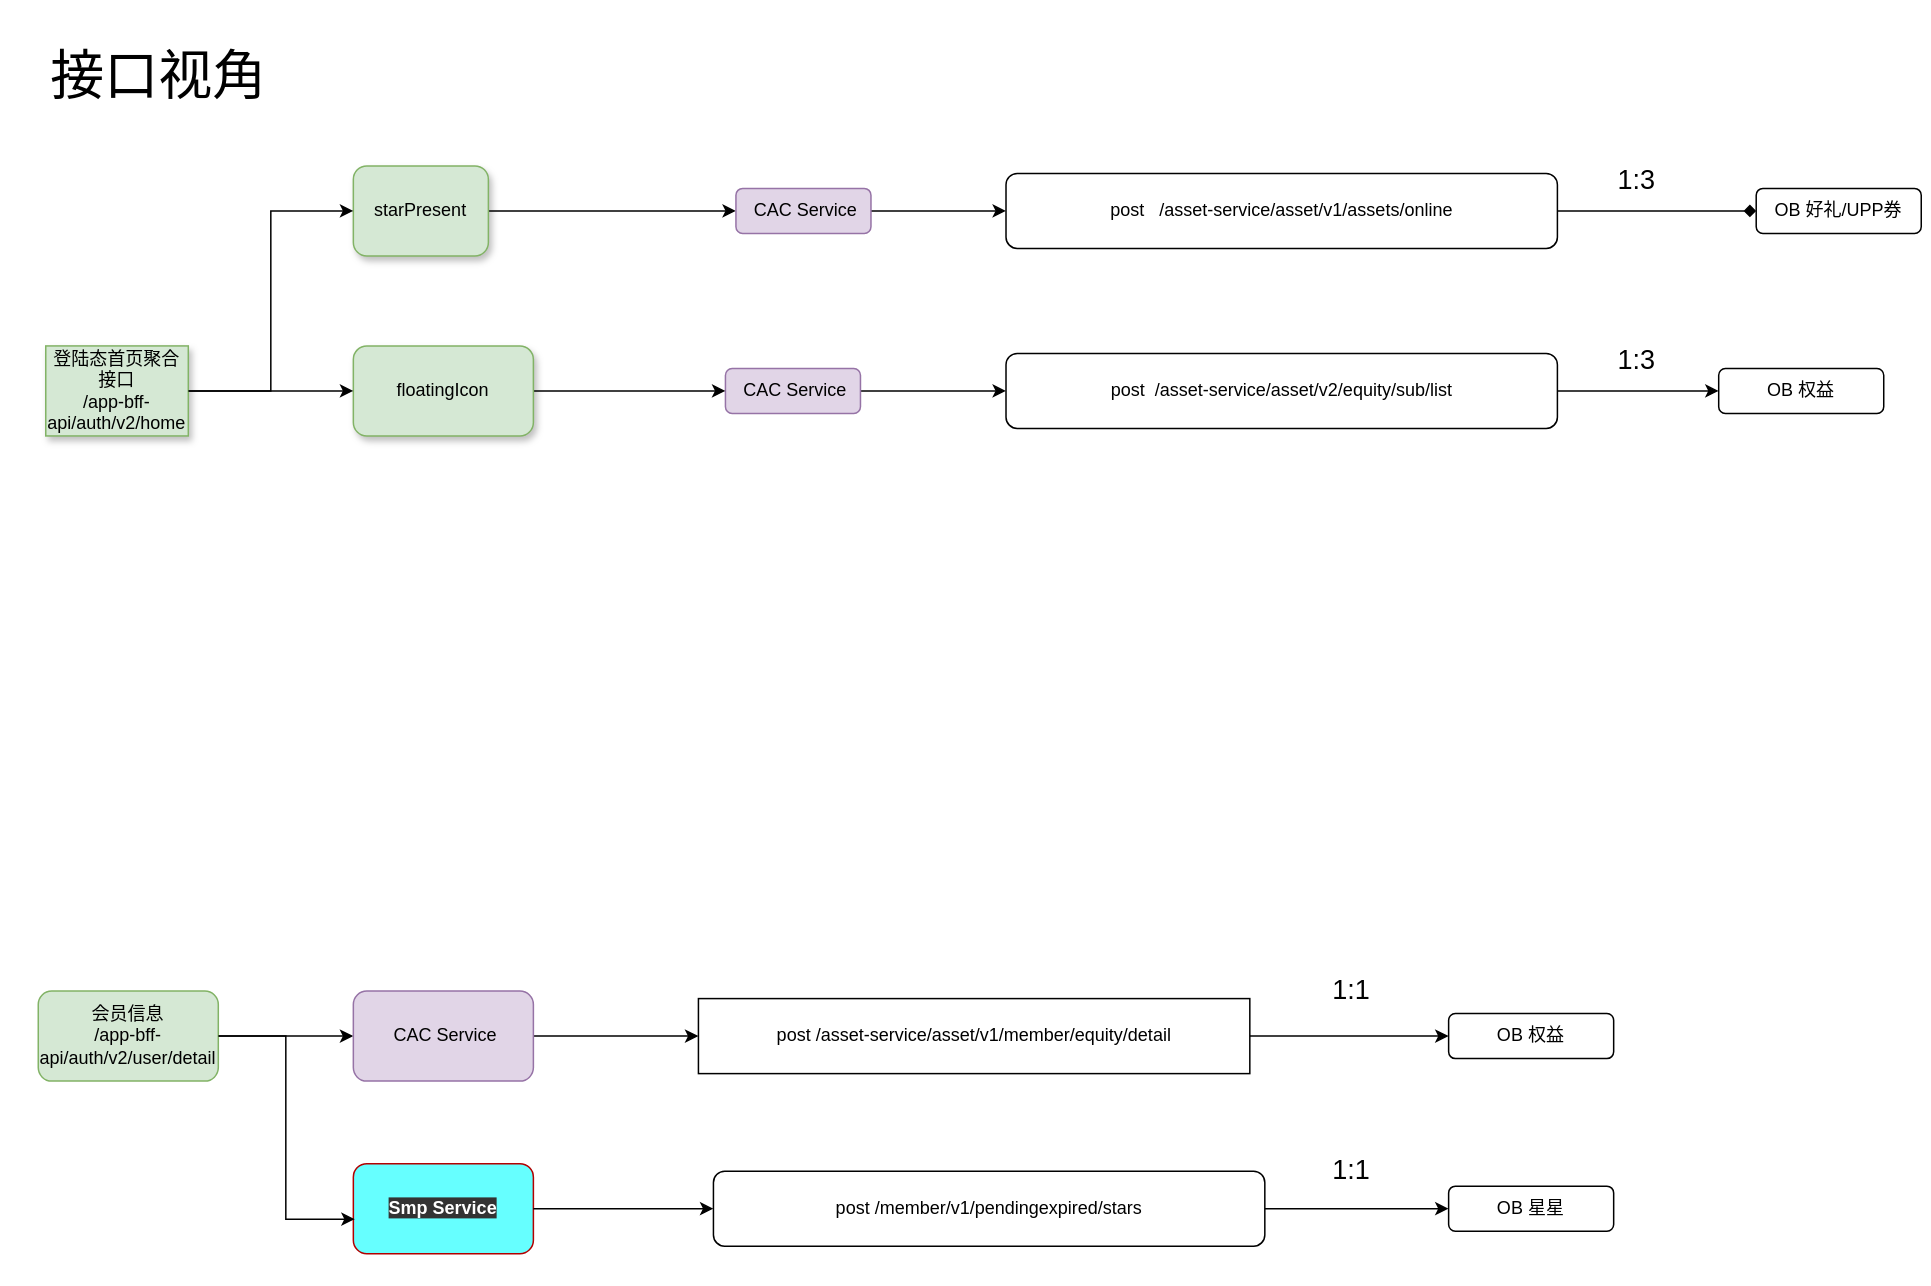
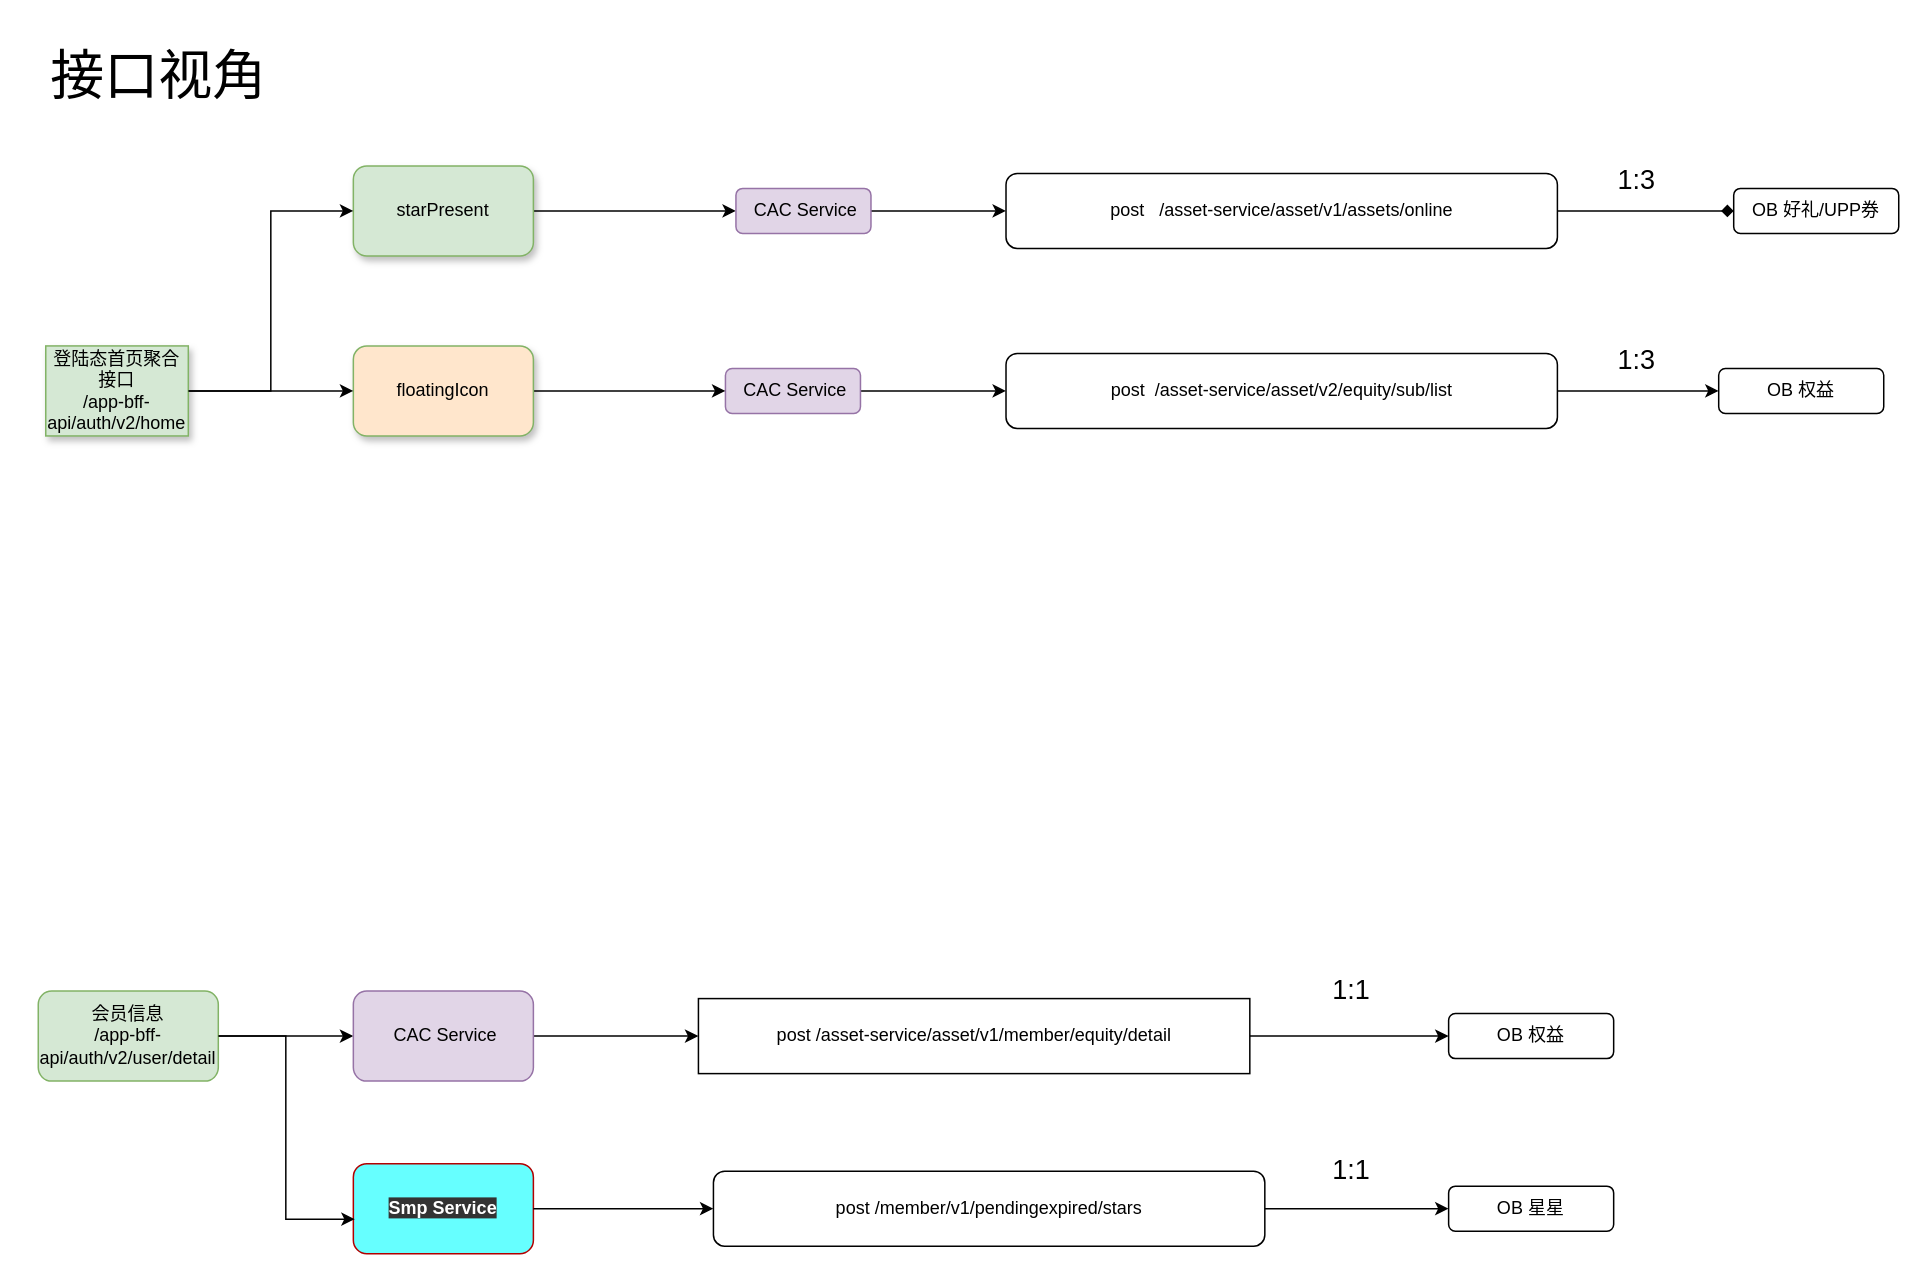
node "starPresent": size 135x90 -> 180x90
node "OB 好礼/UPP券": moved (1838, 211) -> (1816, 211)
node "floatingIcon": fillcolor #d5e8d4 -> #ffe6cc
